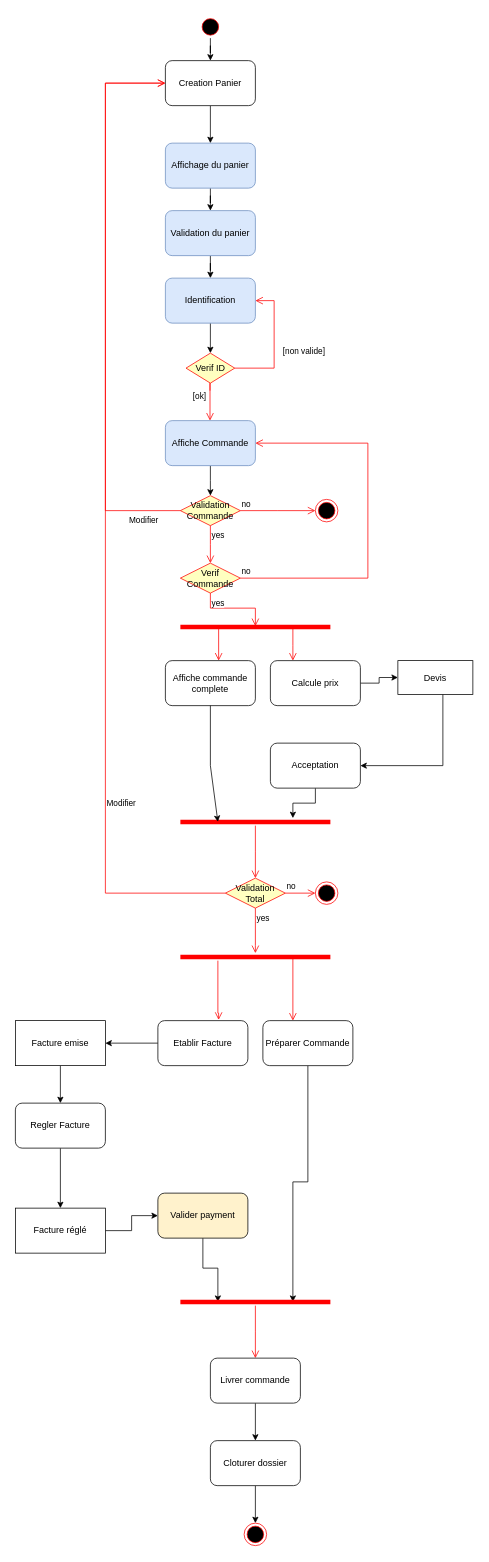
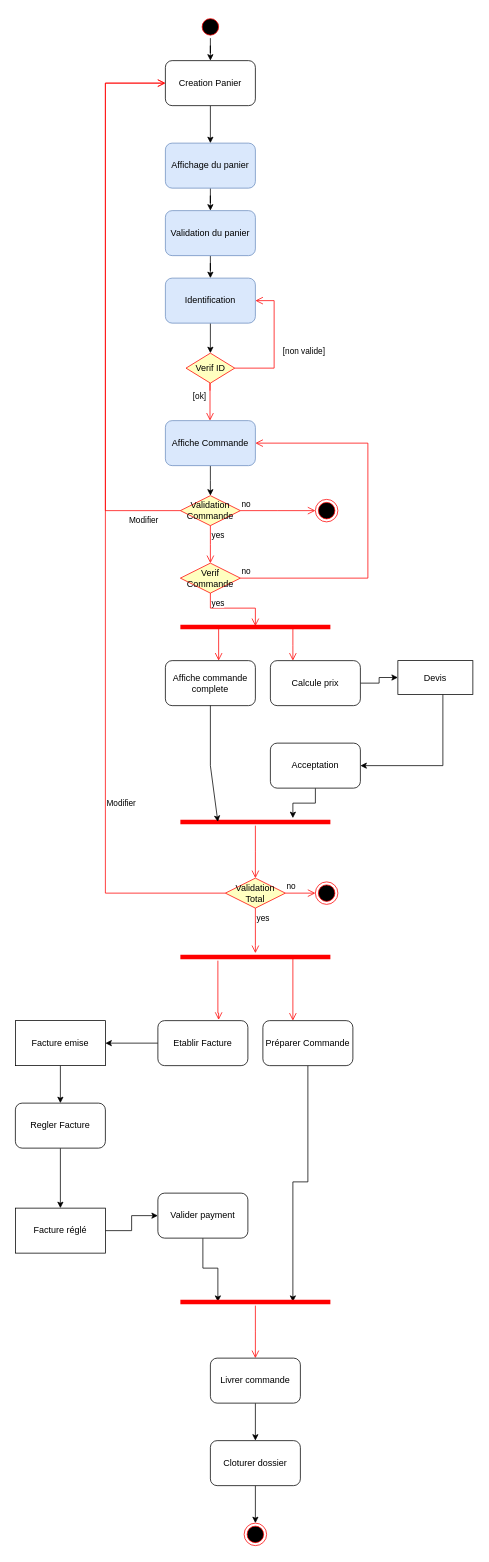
node "Valider payment": fillcolor #fff2cc -> #ffffff
